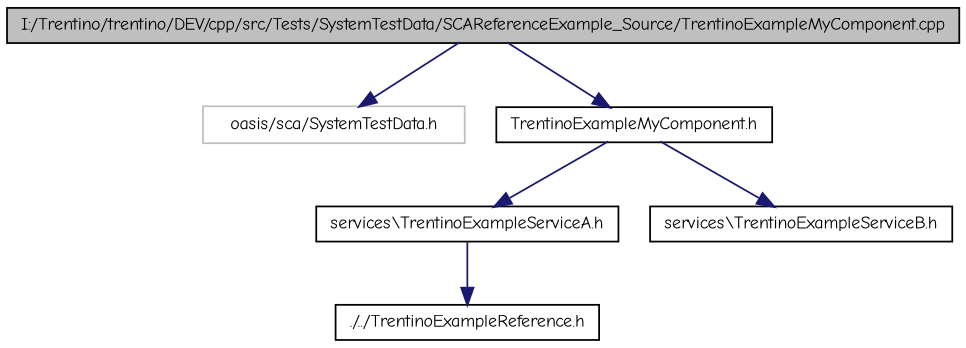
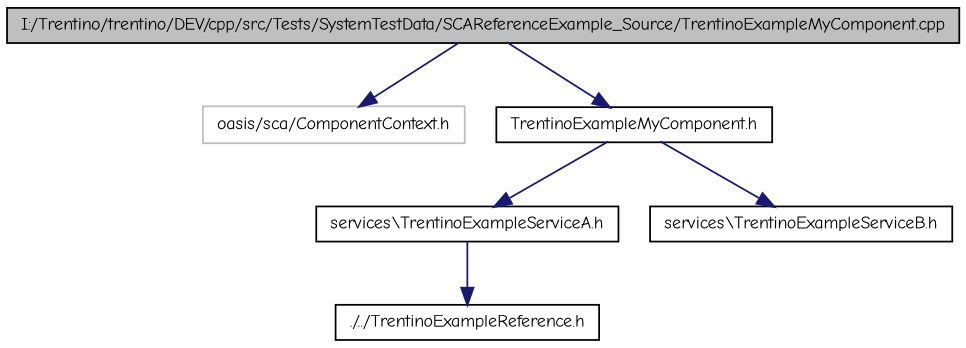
node "oasis/sca/SystemTestData.h": label "oasis/sca/SystemTestData.h" -> "oasis/sca/ComponentContext.h"
